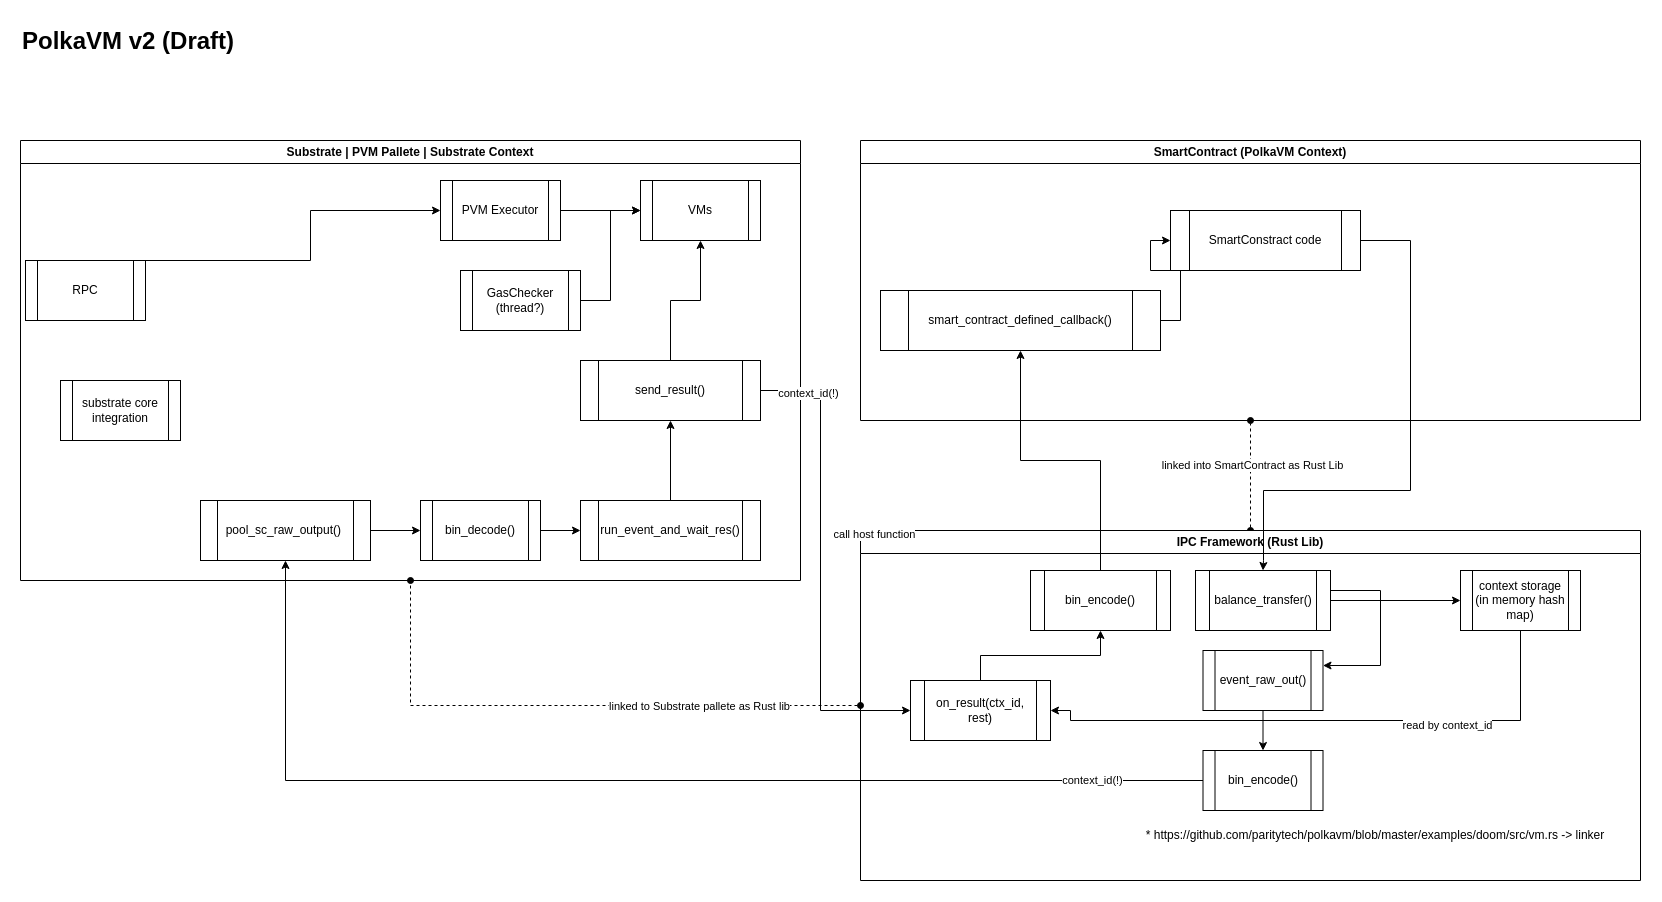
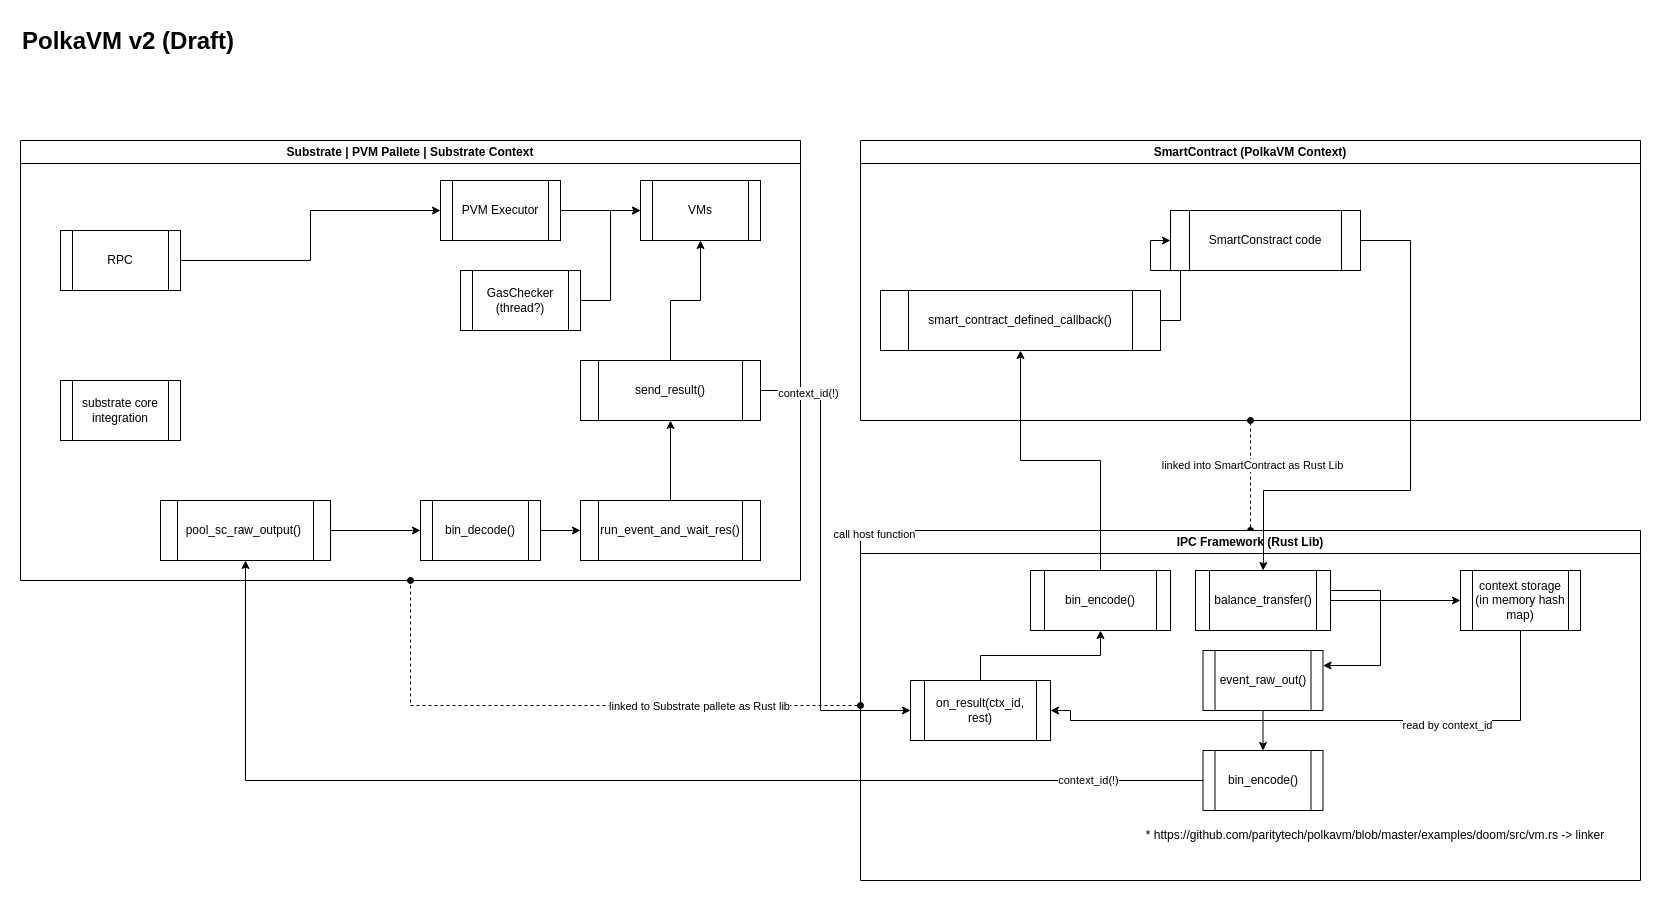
node "RPC": moved (86, 291) -> (121, 261)
node "pool_sc_raw_output()": moved (286, 531) -> (246, 531)
